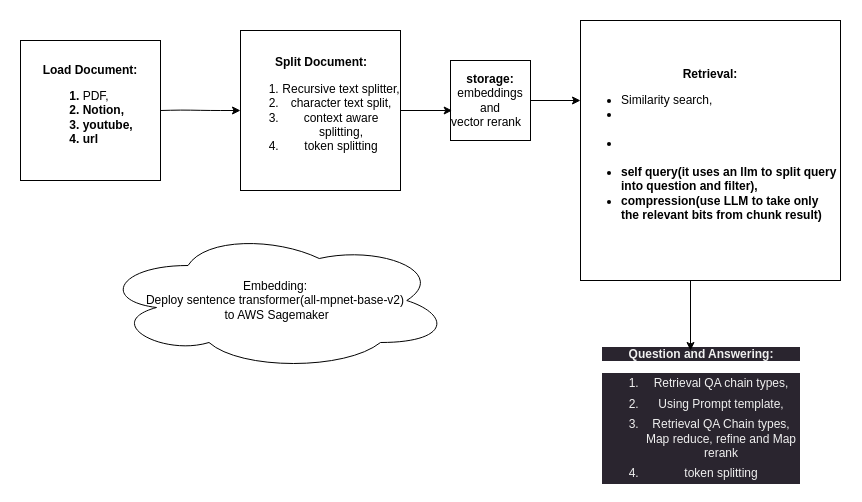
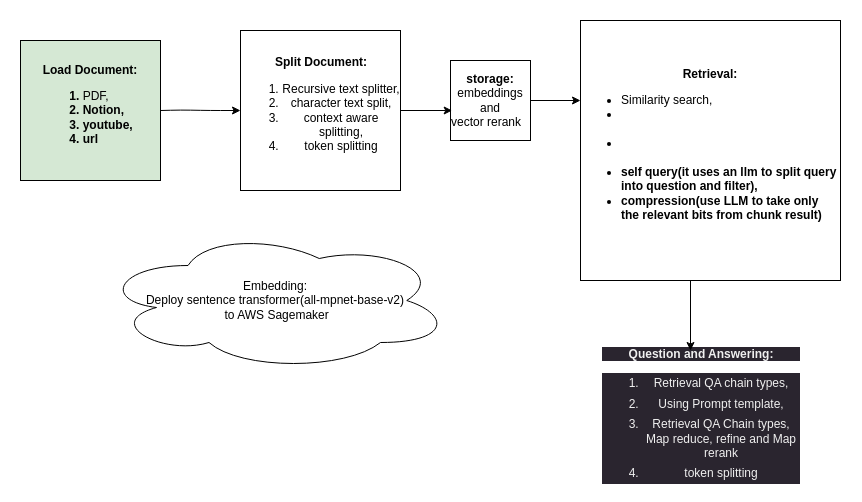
node "Load Document: PDF, Notion, youtube, url": fillcolor #ffffff -> #d5e8d4
